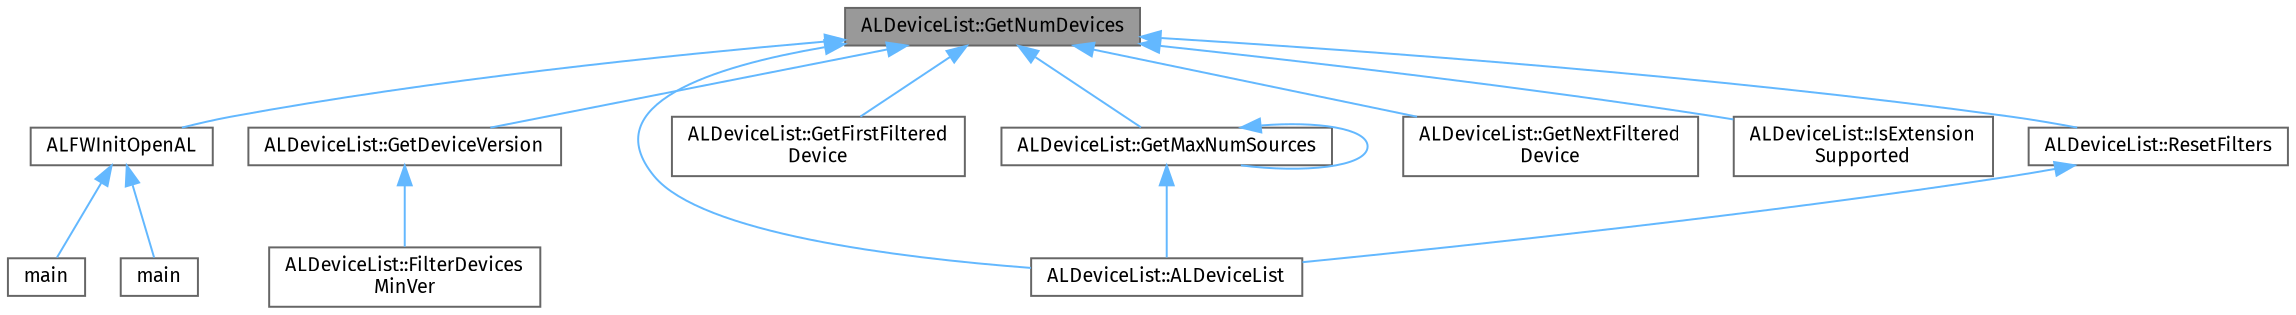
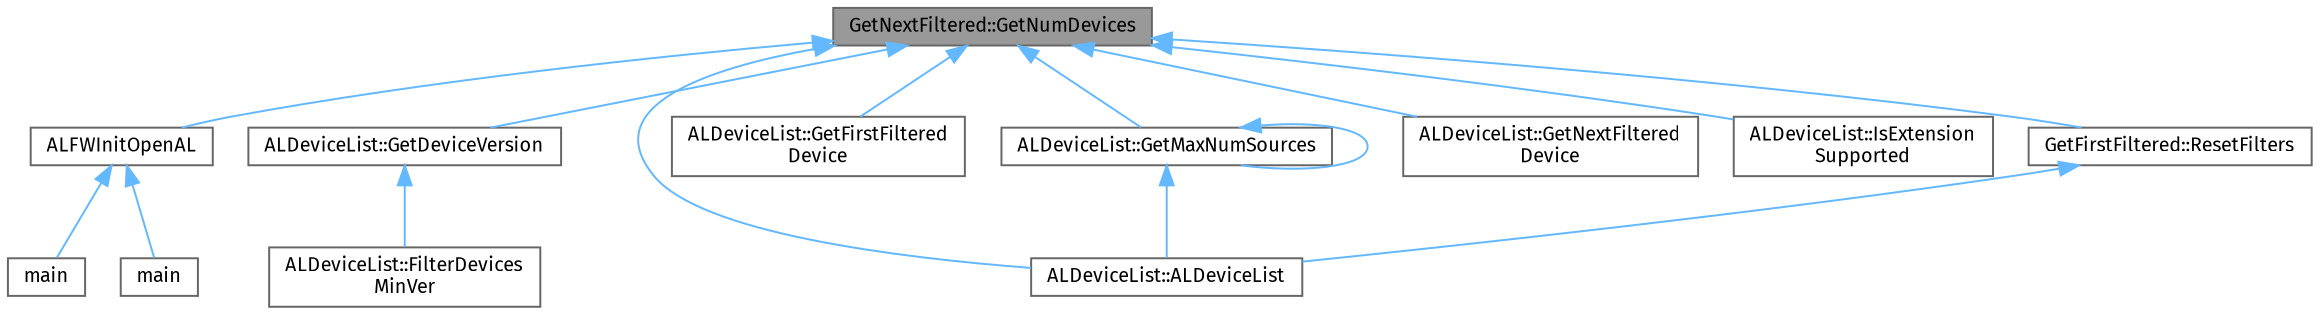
node "ALDeviceList::GetNumDevices": label "ALDeviceList::GetNumDevices" -> "GetNextFiltered::GetNumDevices"
node "ALDeviceList::ResetFilters": label "ALDeviceList::ResetFilters" -> "GetFirstFiltered::ResetFilters"
